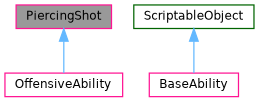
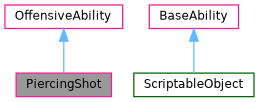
edge "OffensiveAbility" -> "PiercingShot": reversed
edge "BaseAbility" -> "ScriptableObject": reversed
